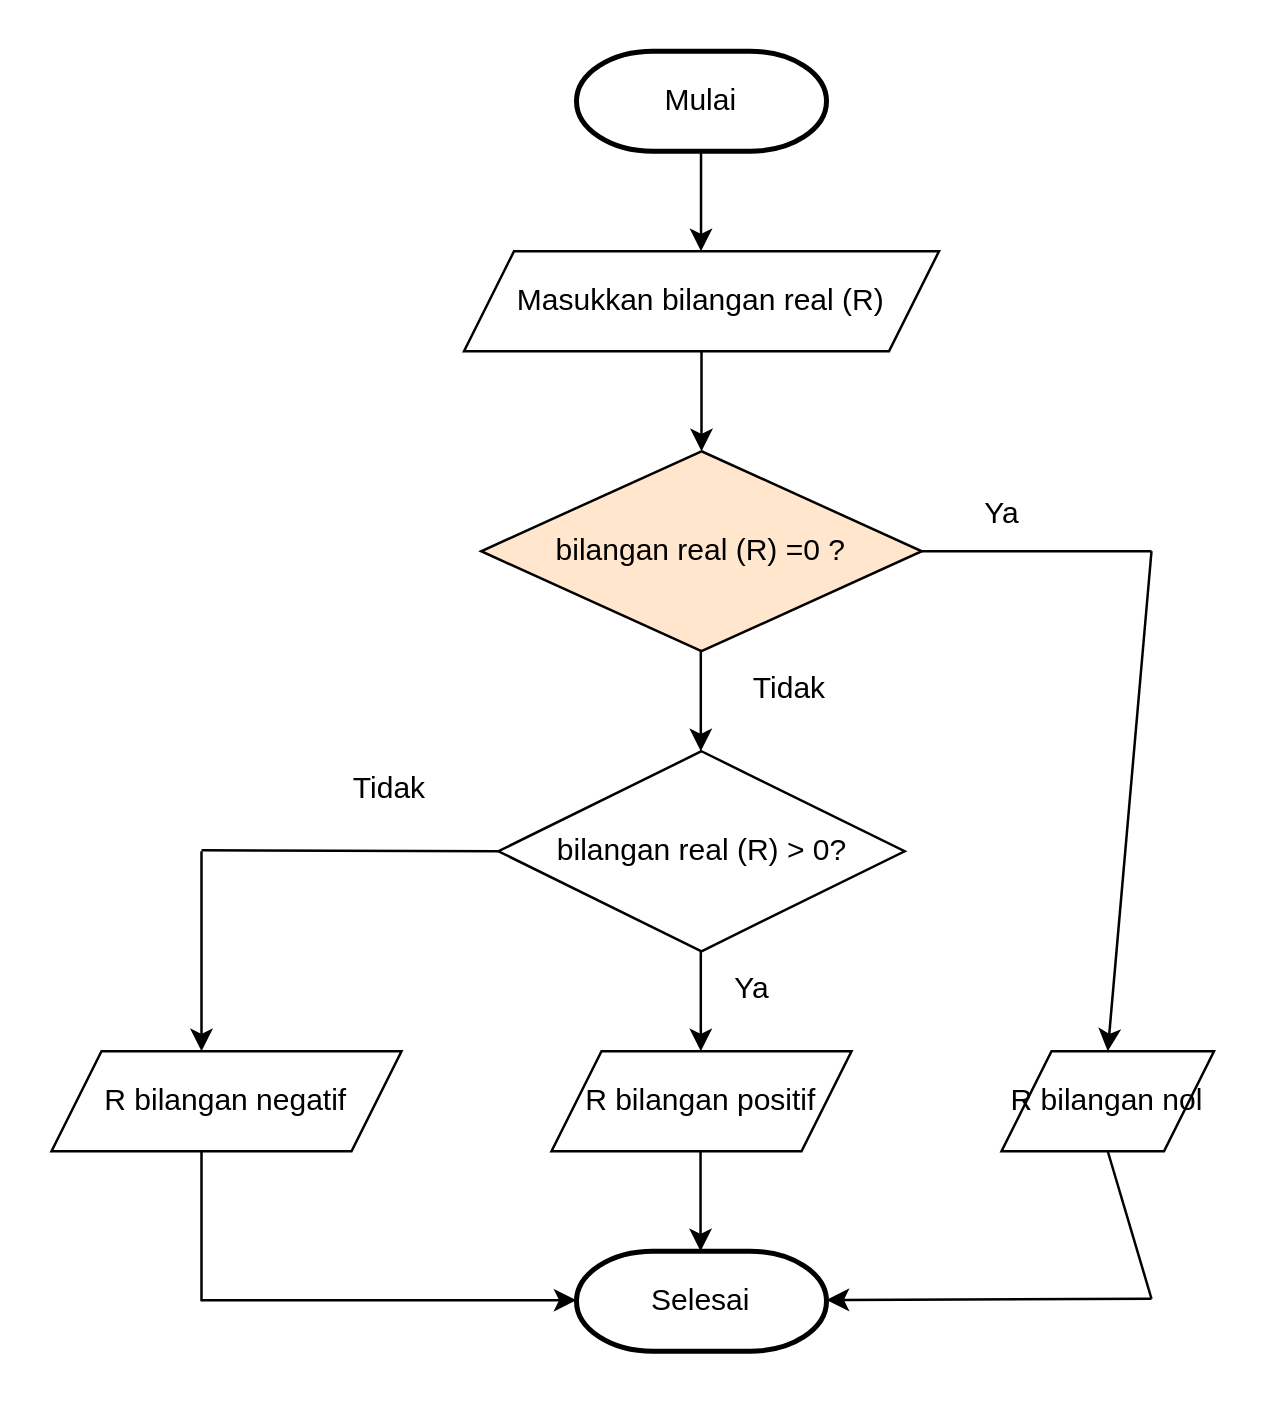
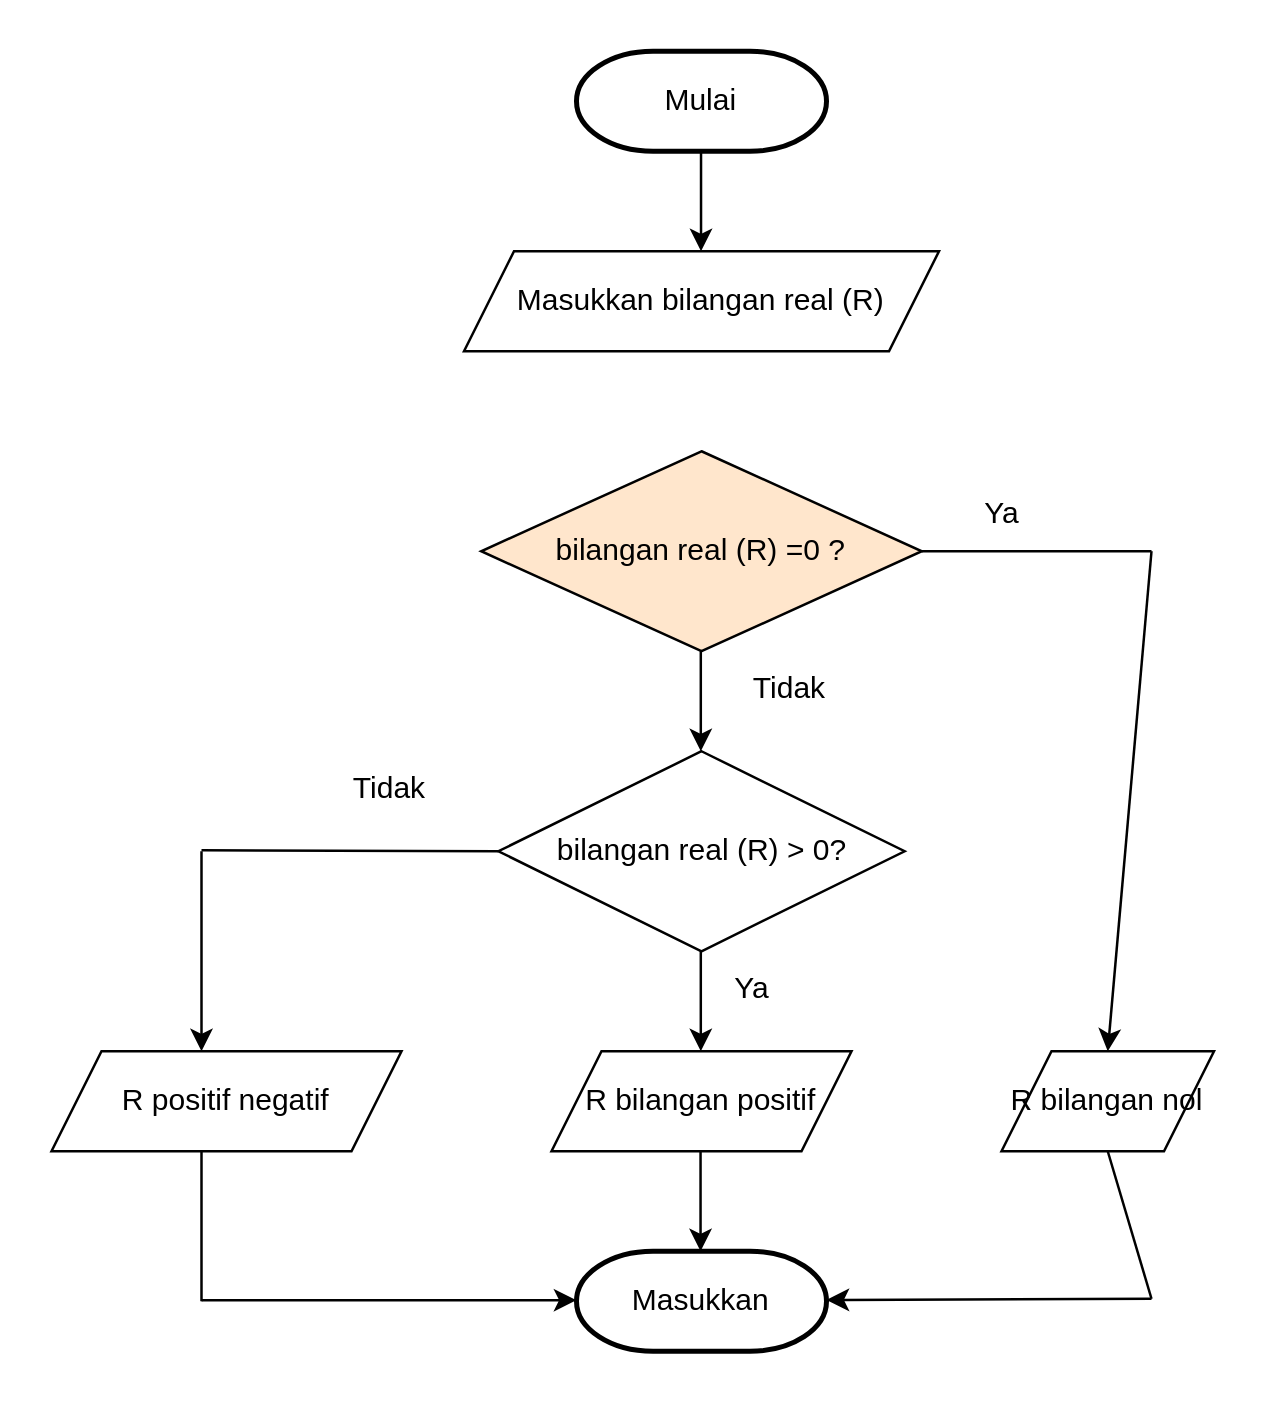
edge "Masukkan bilangan real (R)" -> "bilangan real (R) =0 ?": removed
node "R bilangan negatif": label "R bilangan negatif" -> "R positif negatif"
node "Selesai": label "Selesai" -> "Masukkan"
